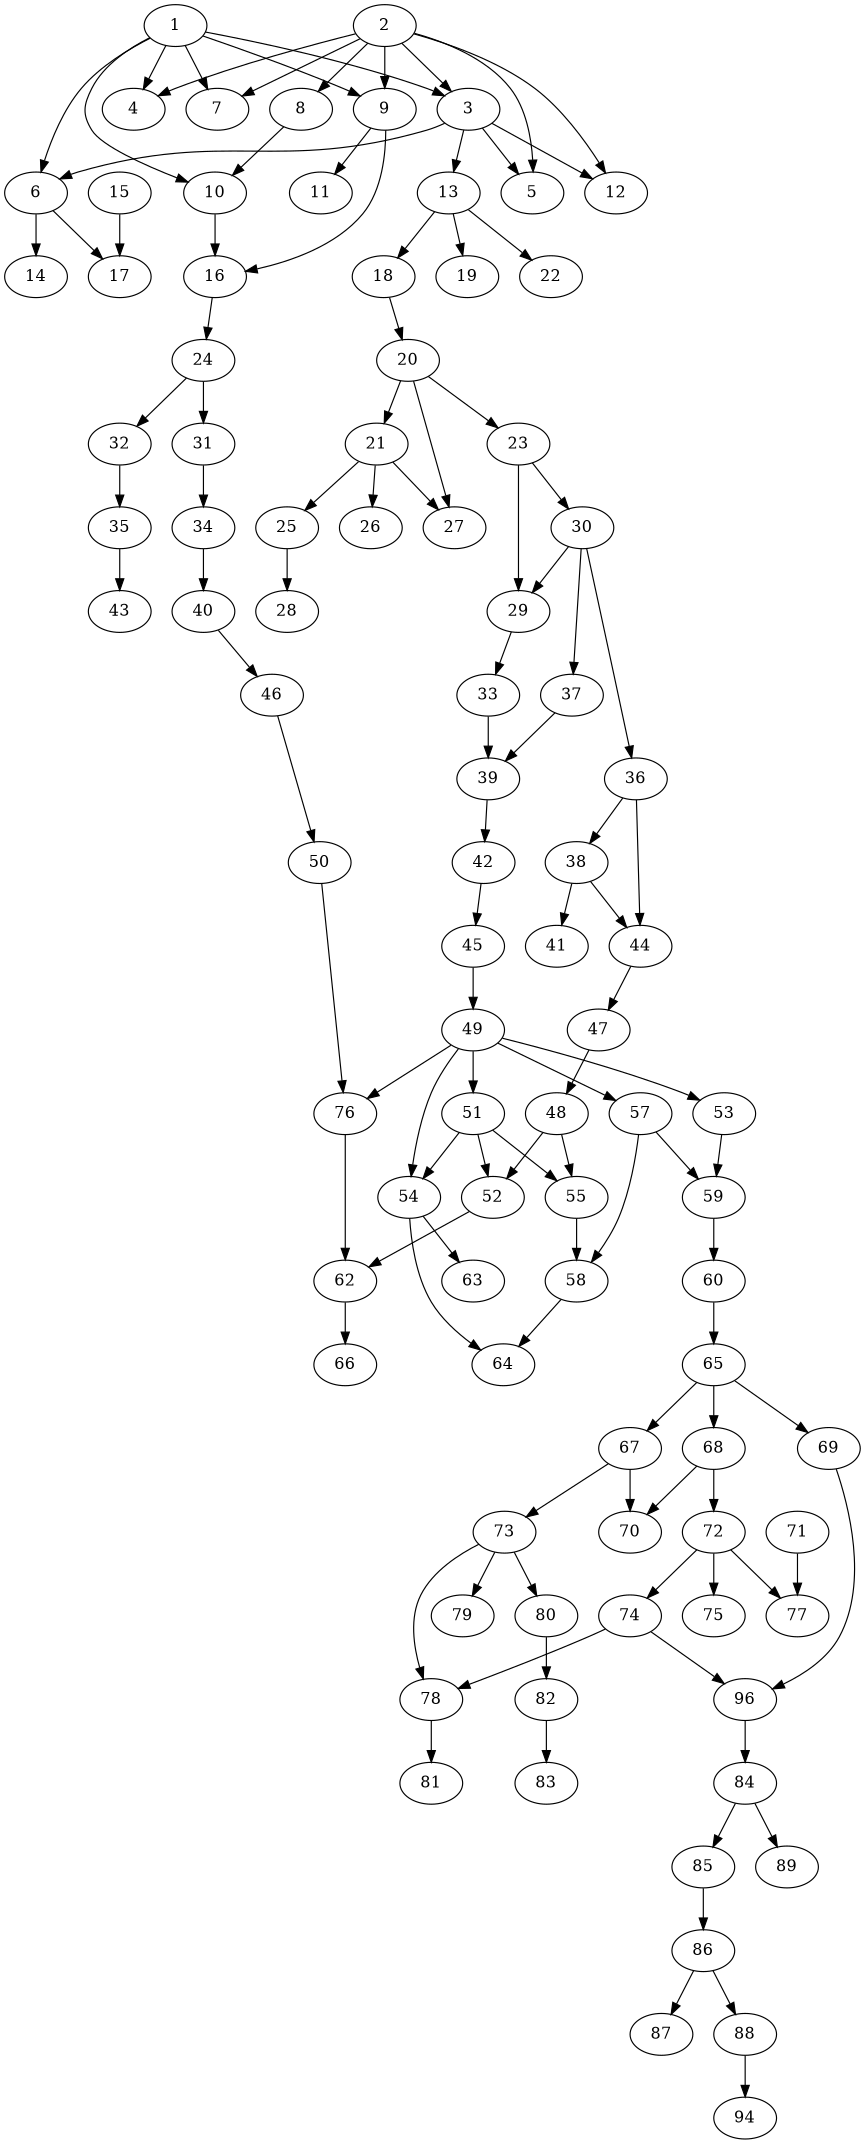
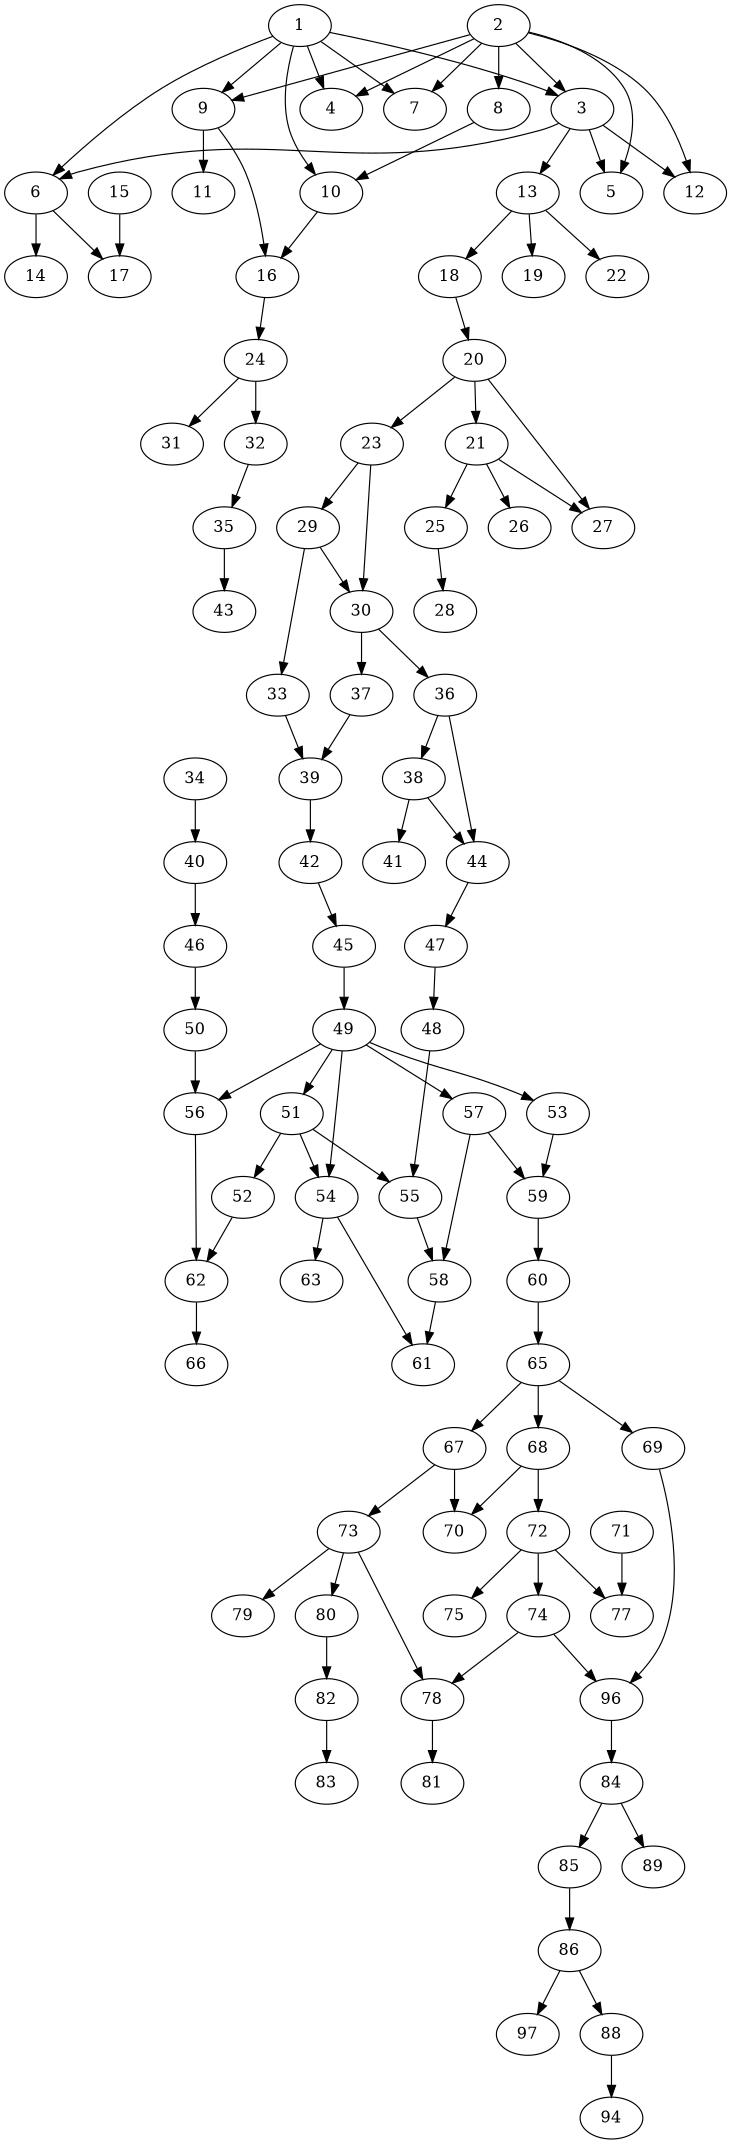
edge "31" -> "34": removed
edge "30" -> "29": reversed
node "76": label "76" -> "56"
edge "48" -> "52": removed
node "64": label "64" -> "61"
node "87": label "87" -> "97"
